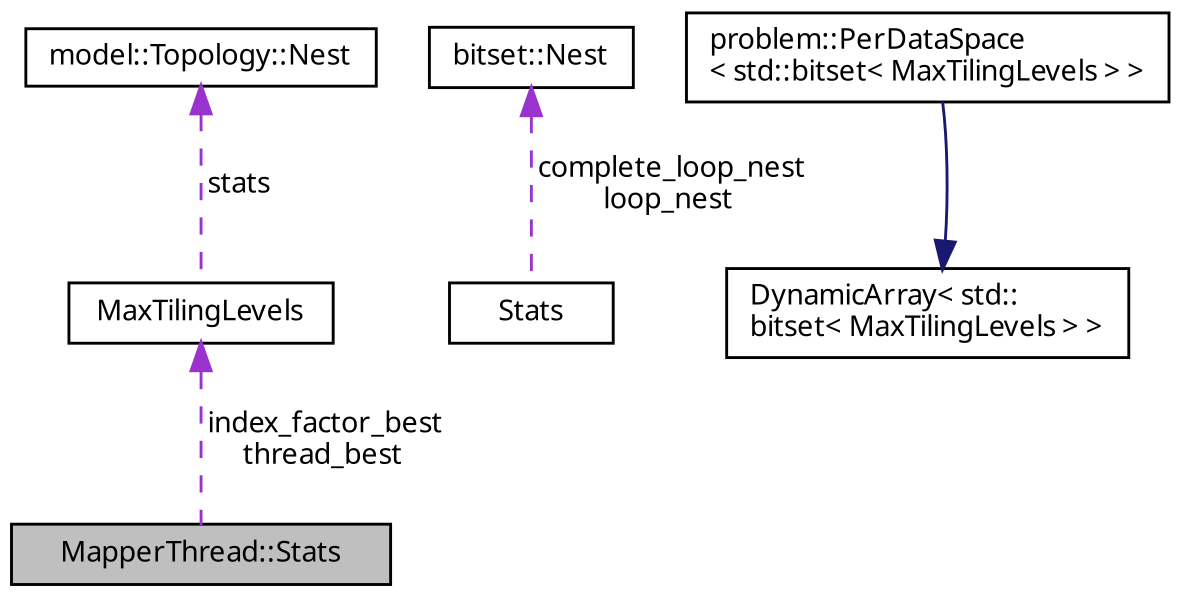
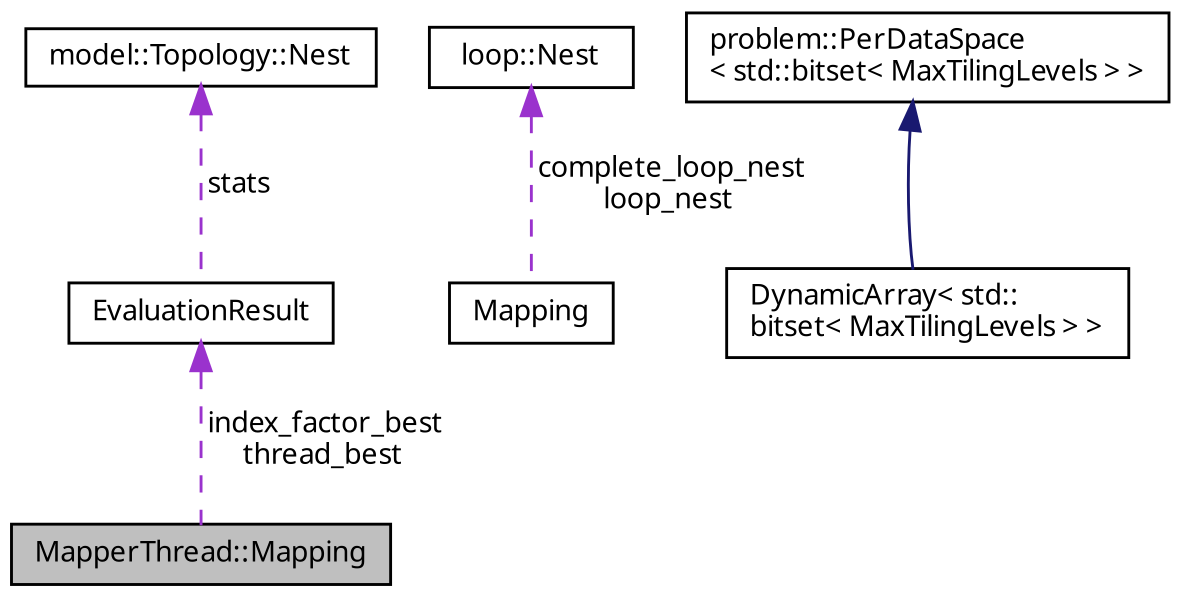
node "bitset::Nest": label "bitset::Nest" -> "loop::Nest"
edge "problem::PerDataSpace < std::bitset< MaxTilingLevels > >" -> "DynamicArray< std:: bitset< MaxTilingLevels > >": reversed
node "MaxTilingLevels": label "MaxTilingLevels" -> "EvaluationResult"
node "Stats": label "Stats" -> "Mapping"
node "MapperThread::Stats": label "MapperThread::Stats" -> "MapperThread::Mapping"
